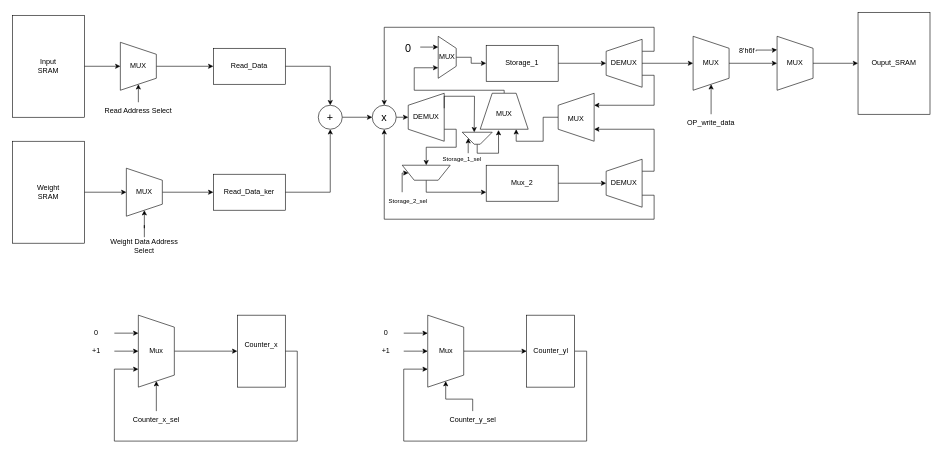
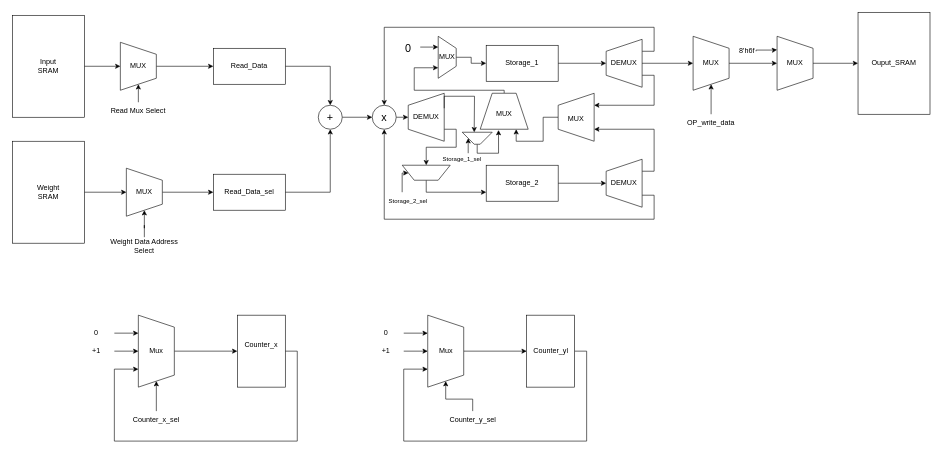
node "Read Address Select": label "Read Address Select" -> "Read Mux Select"
node "Mux_2": label "Mux_2" -> "Storage_2"
node "Read_Data_ker": label "Read_Data_ker" -> "Read_Data_sel"
